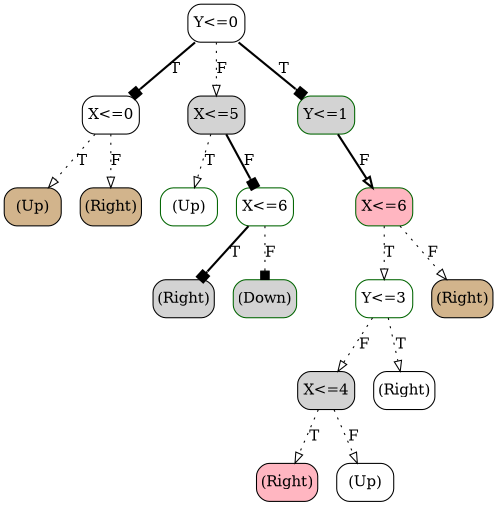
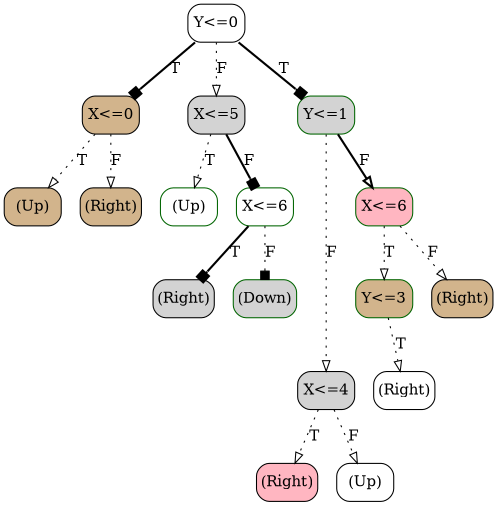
node "X<=0": fillcolor white -> tan
node "Y<=3": fillcolor white -> tan
edge "Y<=3" -> "X<=4": now "Y<=1" -> "X<=4"
